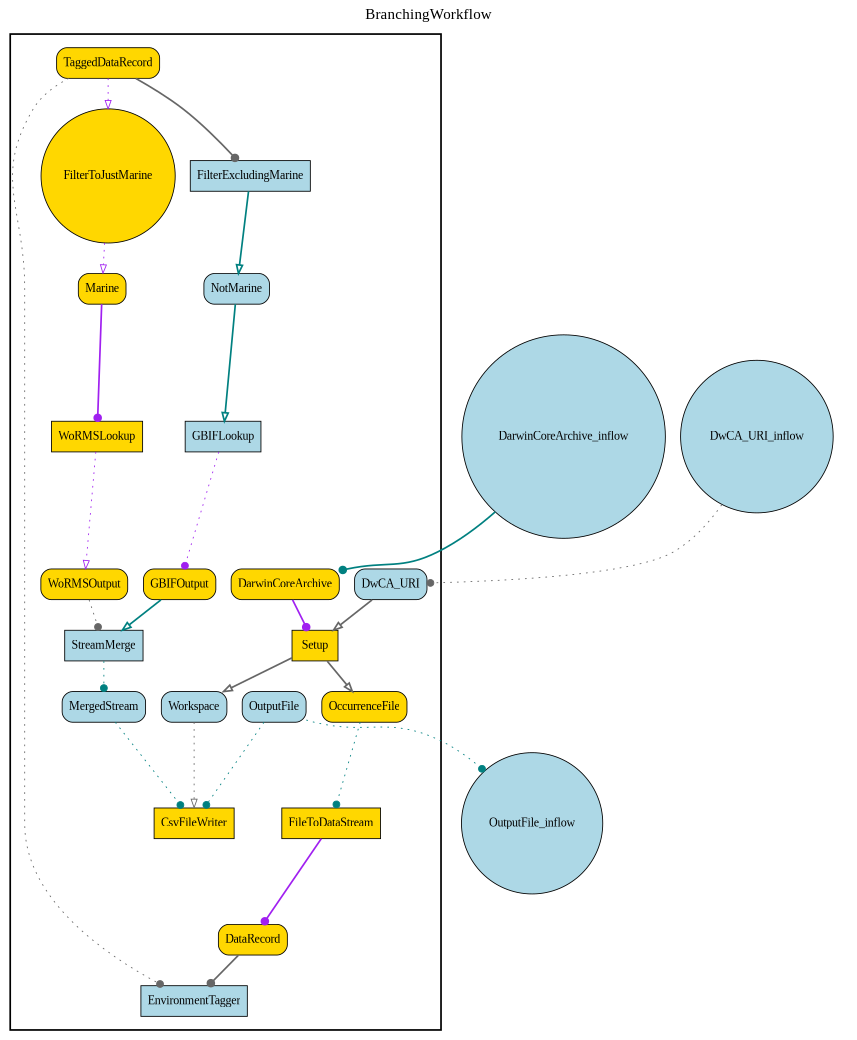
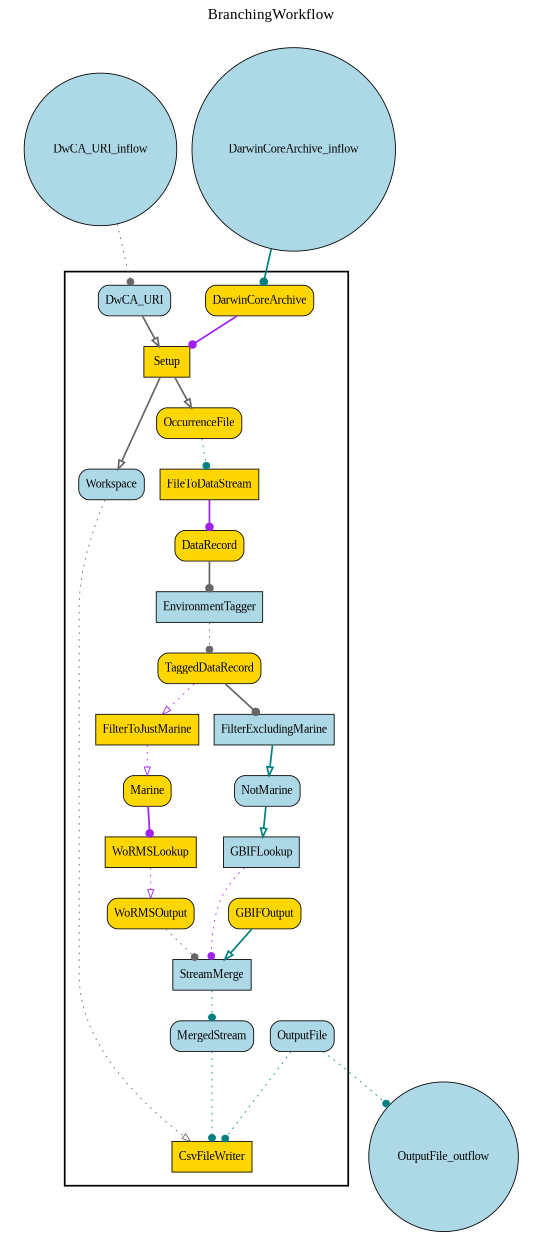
node "FilterToJustMarine": shape circle -> box
edge "GBIFLookup" -> "GBIFOutput": now "GBIFLookup" -> "StreamMerge"
edge "TaggedDataRecord" -> "EnvironmentTagger": reversed
node "OutputFile_inflow": label "OutputFile_inflow" -> "OutputFile_outflow"
